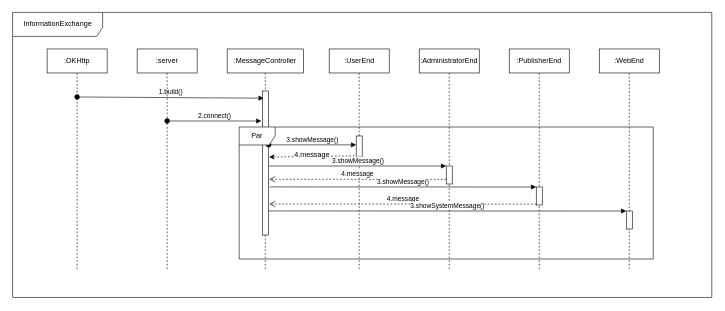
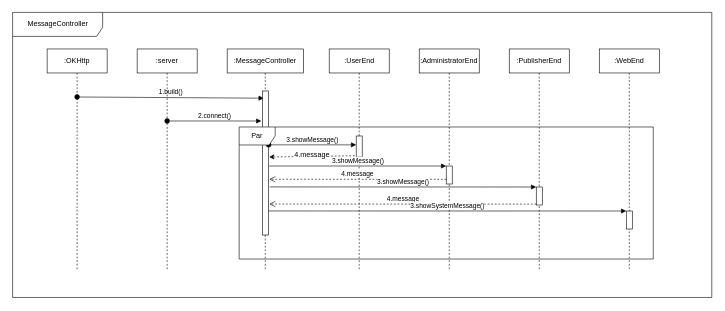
node "InformationExchange": label "InformationExchange" -> "MessageController"
